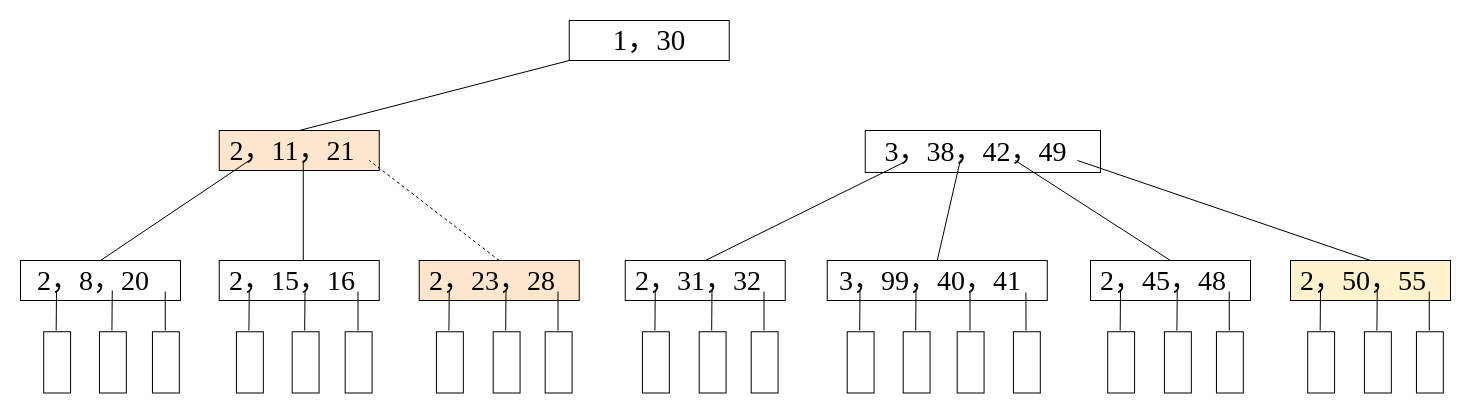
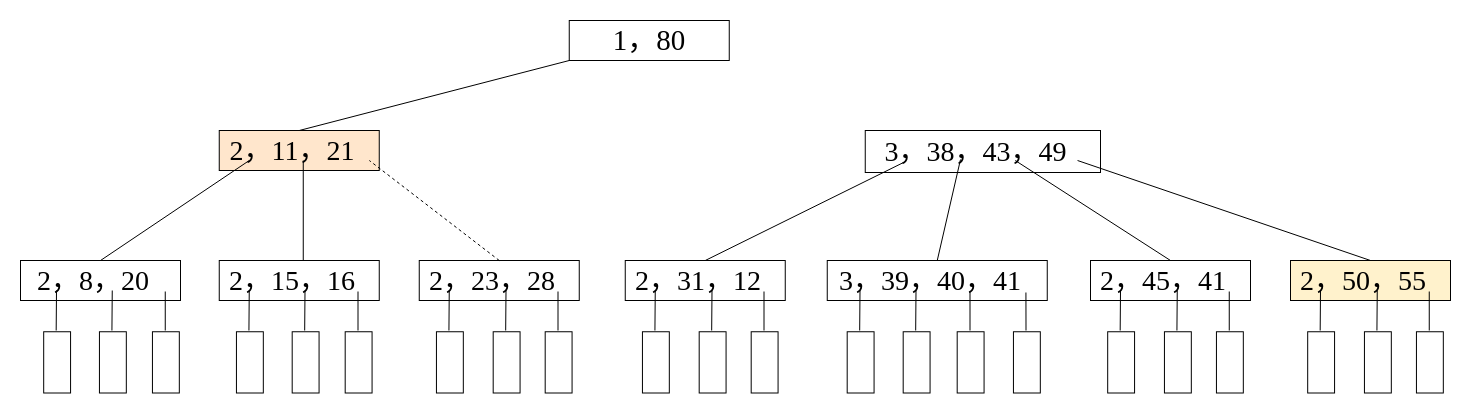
node "1，30": label "1，30" -> "1，80"
node "3，38，42，49": label "3，38，42，49" -> "3，38，43，49"
node "2，23，28": fillcolor #ffe6cc -> #ffffff
node "2，31，32": label "2，31，32" -> "2，31，12"
node "3，99，40，41": label "3，99，40，41" -> "3，39，40，41"
node "2，45，48": label "2，45，48" -> "2，45，41"
